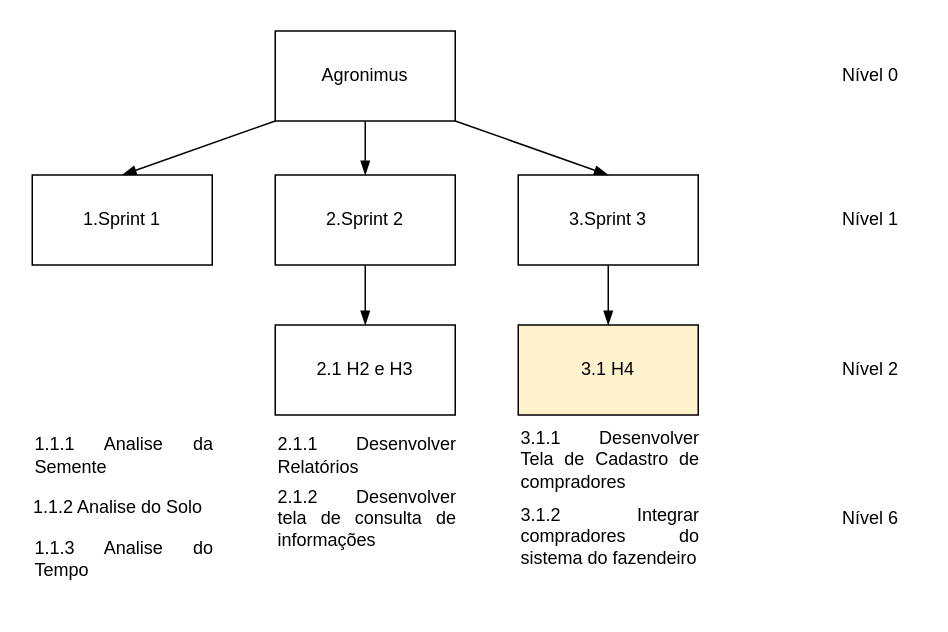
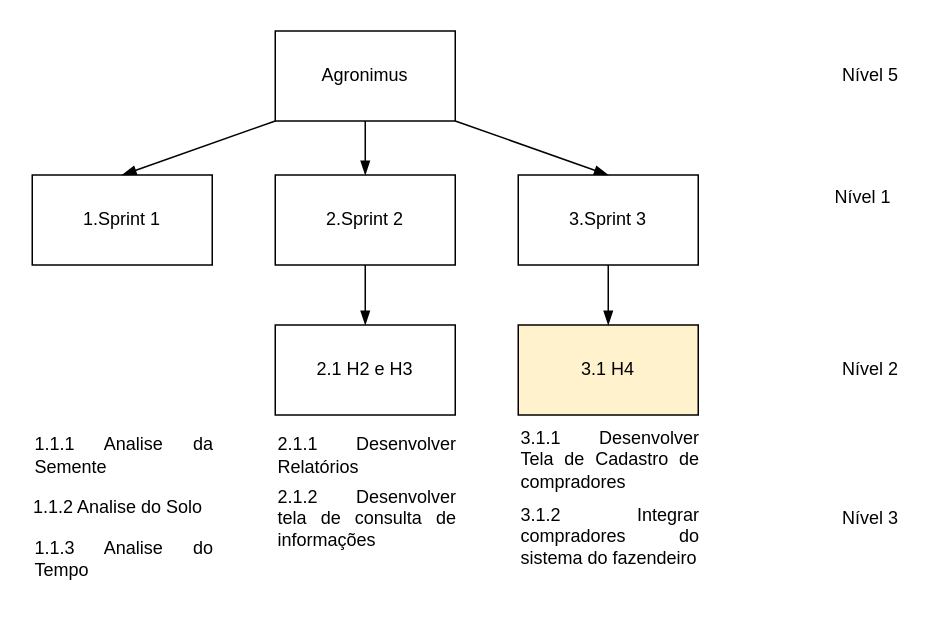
node "Nível 0": label "Nível 0" -> "Nível 5"
node "Nível 1": moved (871, 220) -> (863, 197)
node "Nível 6": label "Nível 6" -> "Nível 3"
